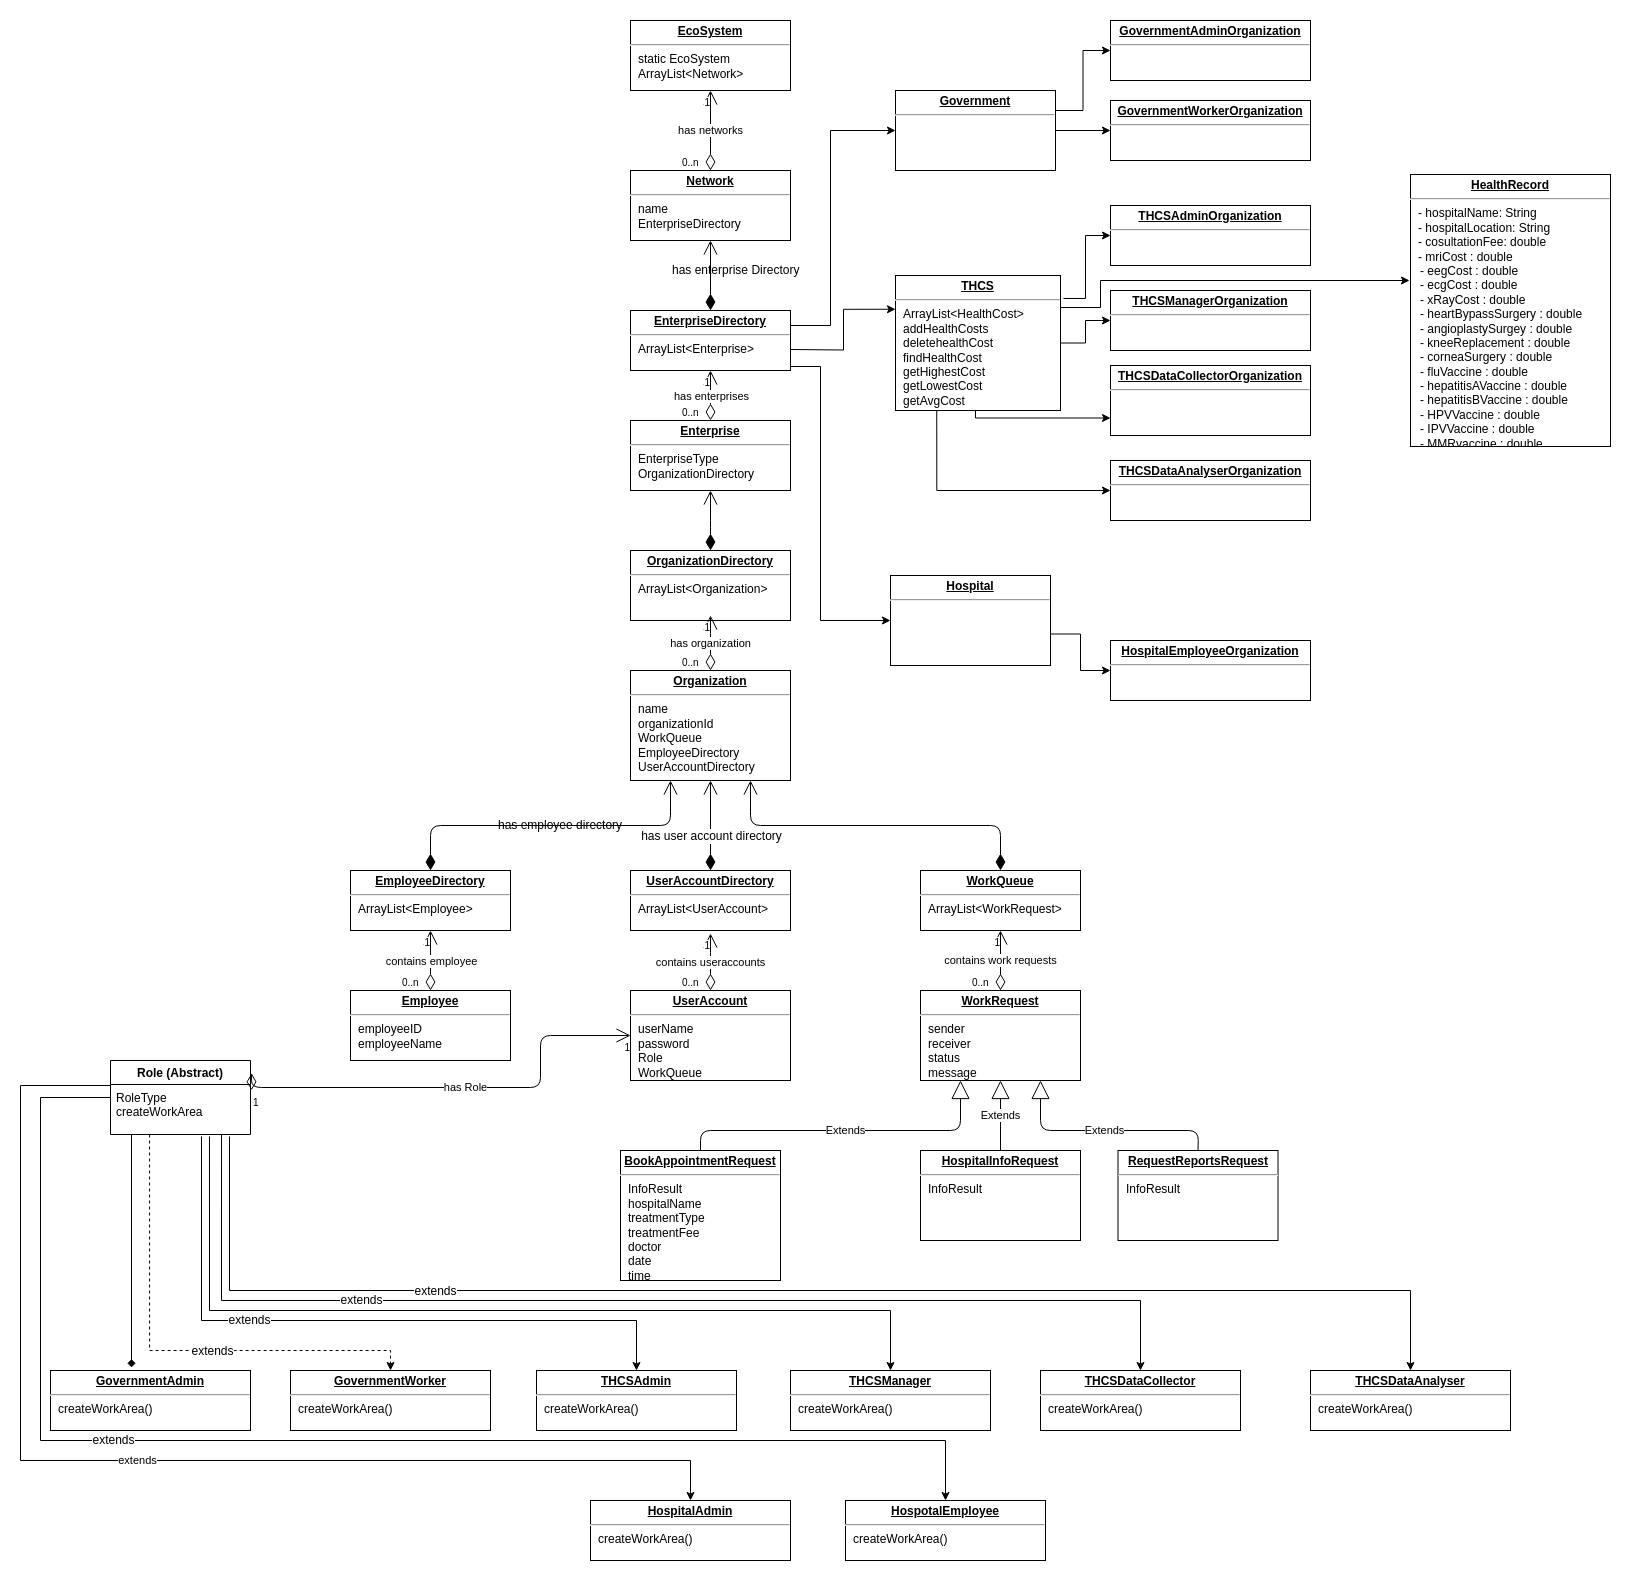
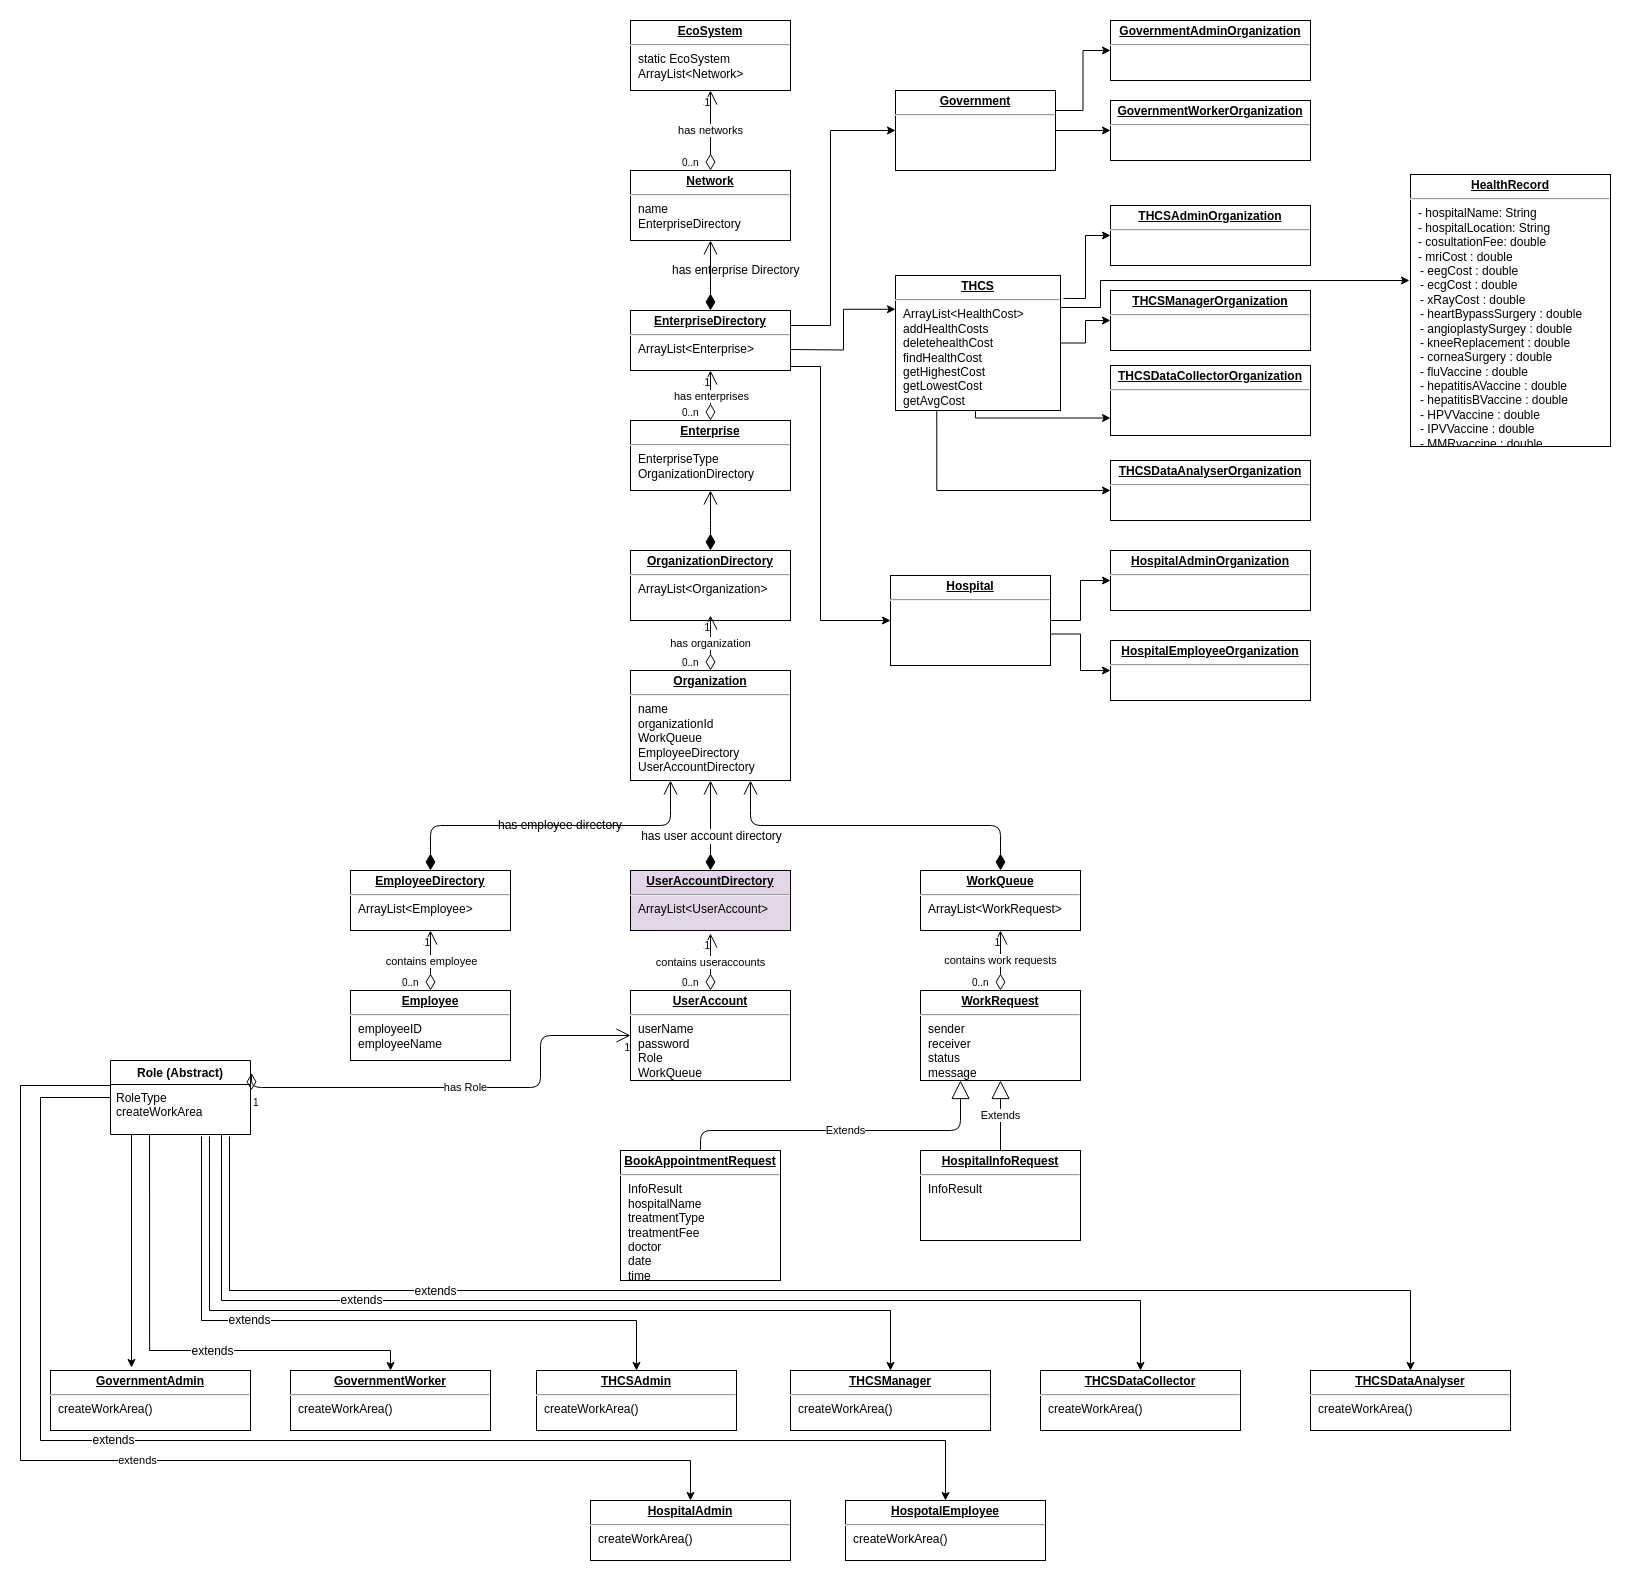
node "HospitalAdminOrganization": added
edge "Hospital" -> "HospitalAdminOrganization": added
node "UserAccountDirectory ArrayList<UserAccount>": fillcolor #ffffff -> #e1d5e7
edge "RequestReportsRequest InfoResult" -> "WorkRequest sender receiver status message": removed, label "Extends"
node "RequestReportsRequest InfoResult": removed
edge "RoleType createWorkArea" -> "GovernmentWorker createWorkArea()": style dashed -> solid
edge "RoleType createWorkArea" -> "GovernmentAdmin createWorkArea()": arrowhead diamond -> classic
